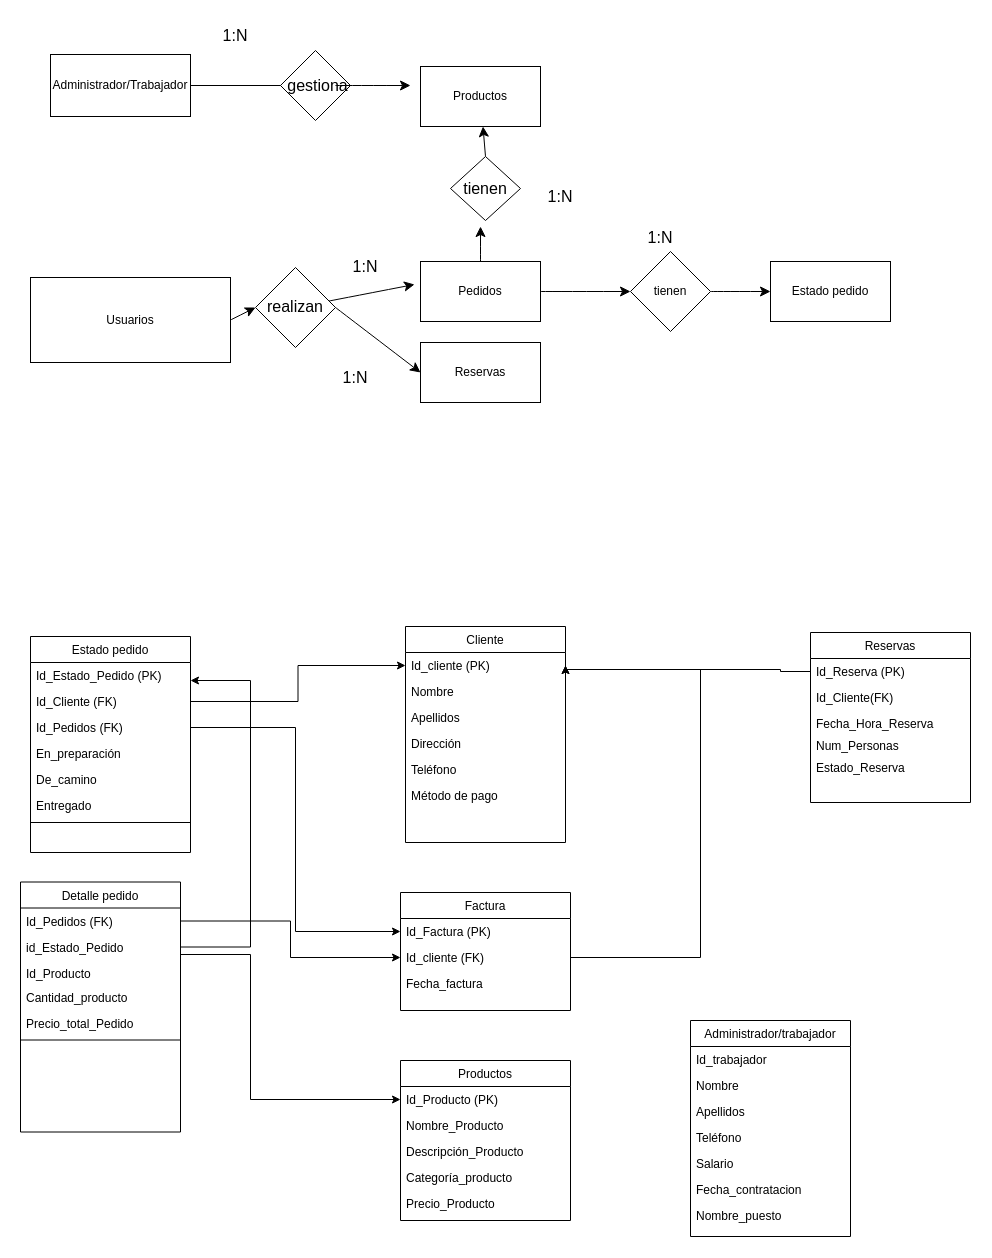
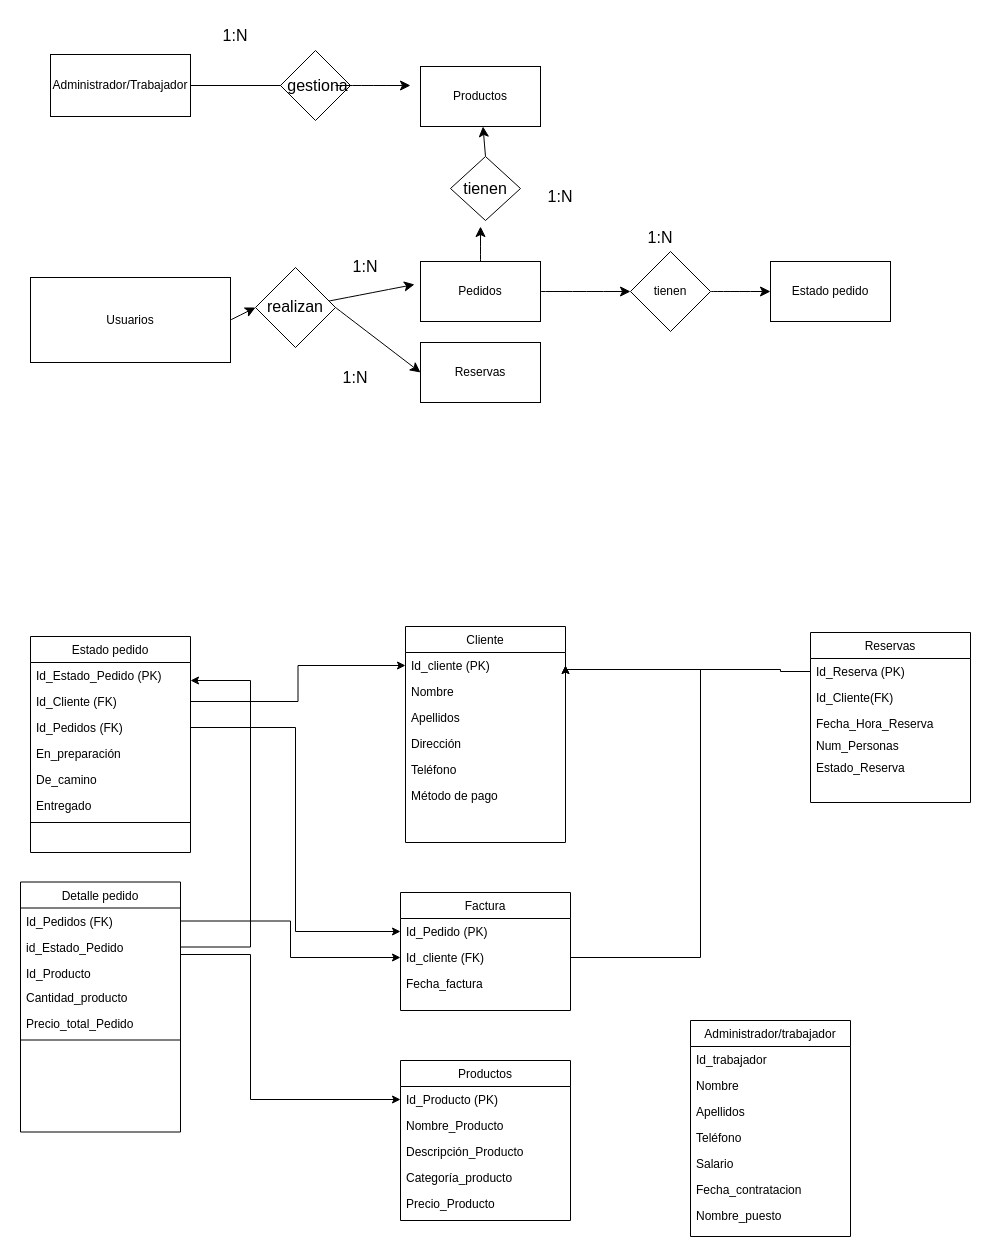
node "Id_Factura (PK)": label "Id_Factura (PK)" -> "Id_Pedido (PK)"
